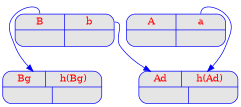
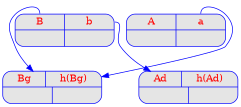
edge "A" -> "Ad": now "A" -> "Bg"
